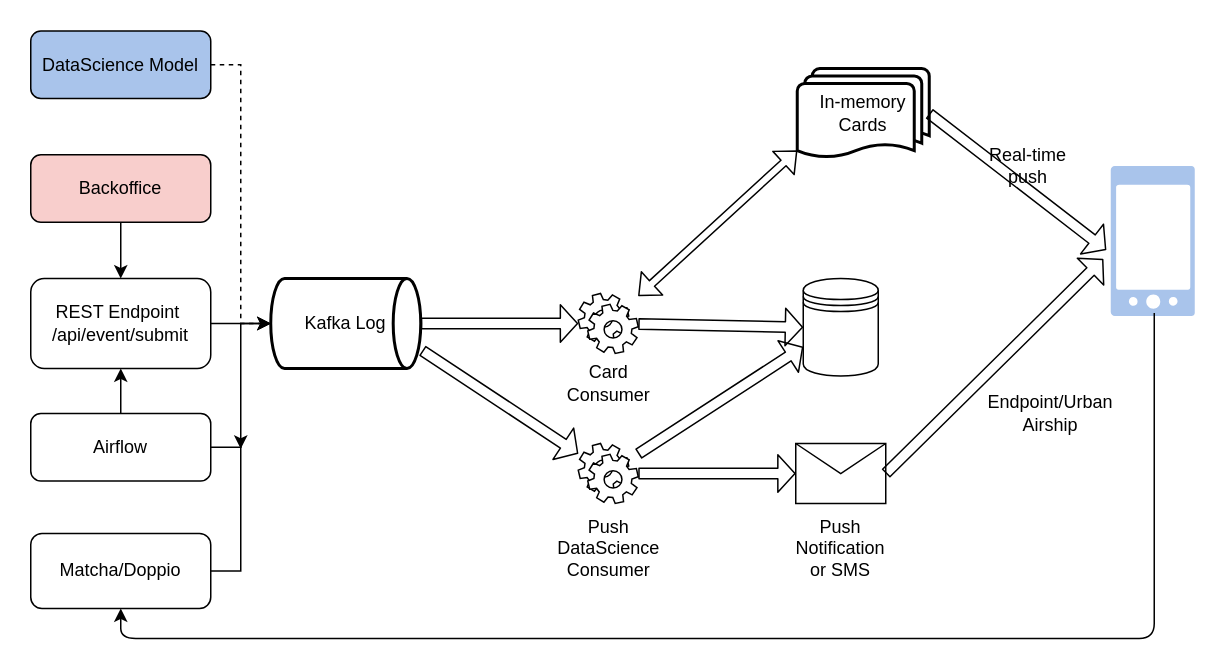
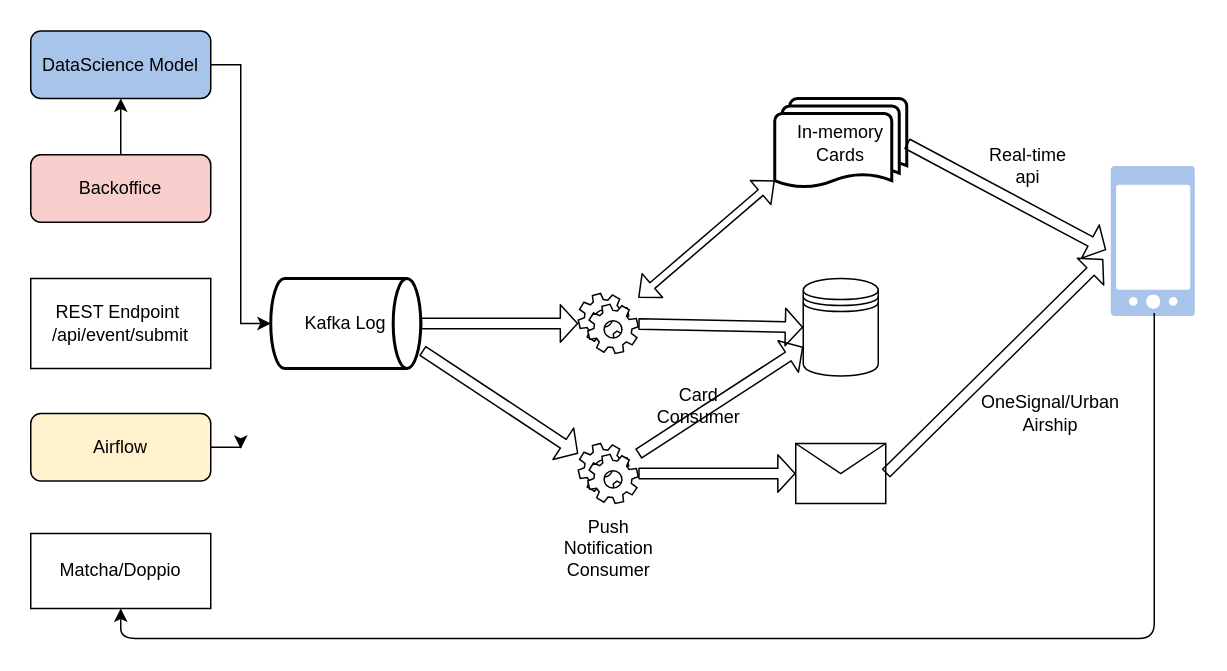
node "In-memory Cards": moved (863, 113) -> (841, 143)
node "Real-time push": label "Real-time push" -> "Real-time api"
edge "DataScience Model" -> "Kafka Log": style dashed -> solid
edge "Backoffice" -> "REST Endpoint /api/event/submit": now "Backoffice" -> "DataScience Model"
node "REST Endpoint /api/event/submit": shape rounded rectangle -> rectangle
edge "REST Endpoint /api/event/submit" -> "Kafka Log": removed
node "Card Consumer": moved (608, 383) -> (698, 406)
edge "Airflow" -> "REST Endpoint /api/event/submit": removed
node "Endpoint/Urban Airship": label "Endpoint/Urban Airship" -> "OneSignal/Urban Airship"
node "Airflow": fillcolor #ffffff -> #fff2cc
edge "Matcha/Doppio" -> "Kafka Log": removed
node "Push DataScience Consumer": label "Push DataScience Consumer" -> "Push Notification Consumer"
node "Push Notification or SMS": removed
node "Matcha/Doppio": shape rounded rectangle -> rectangle
